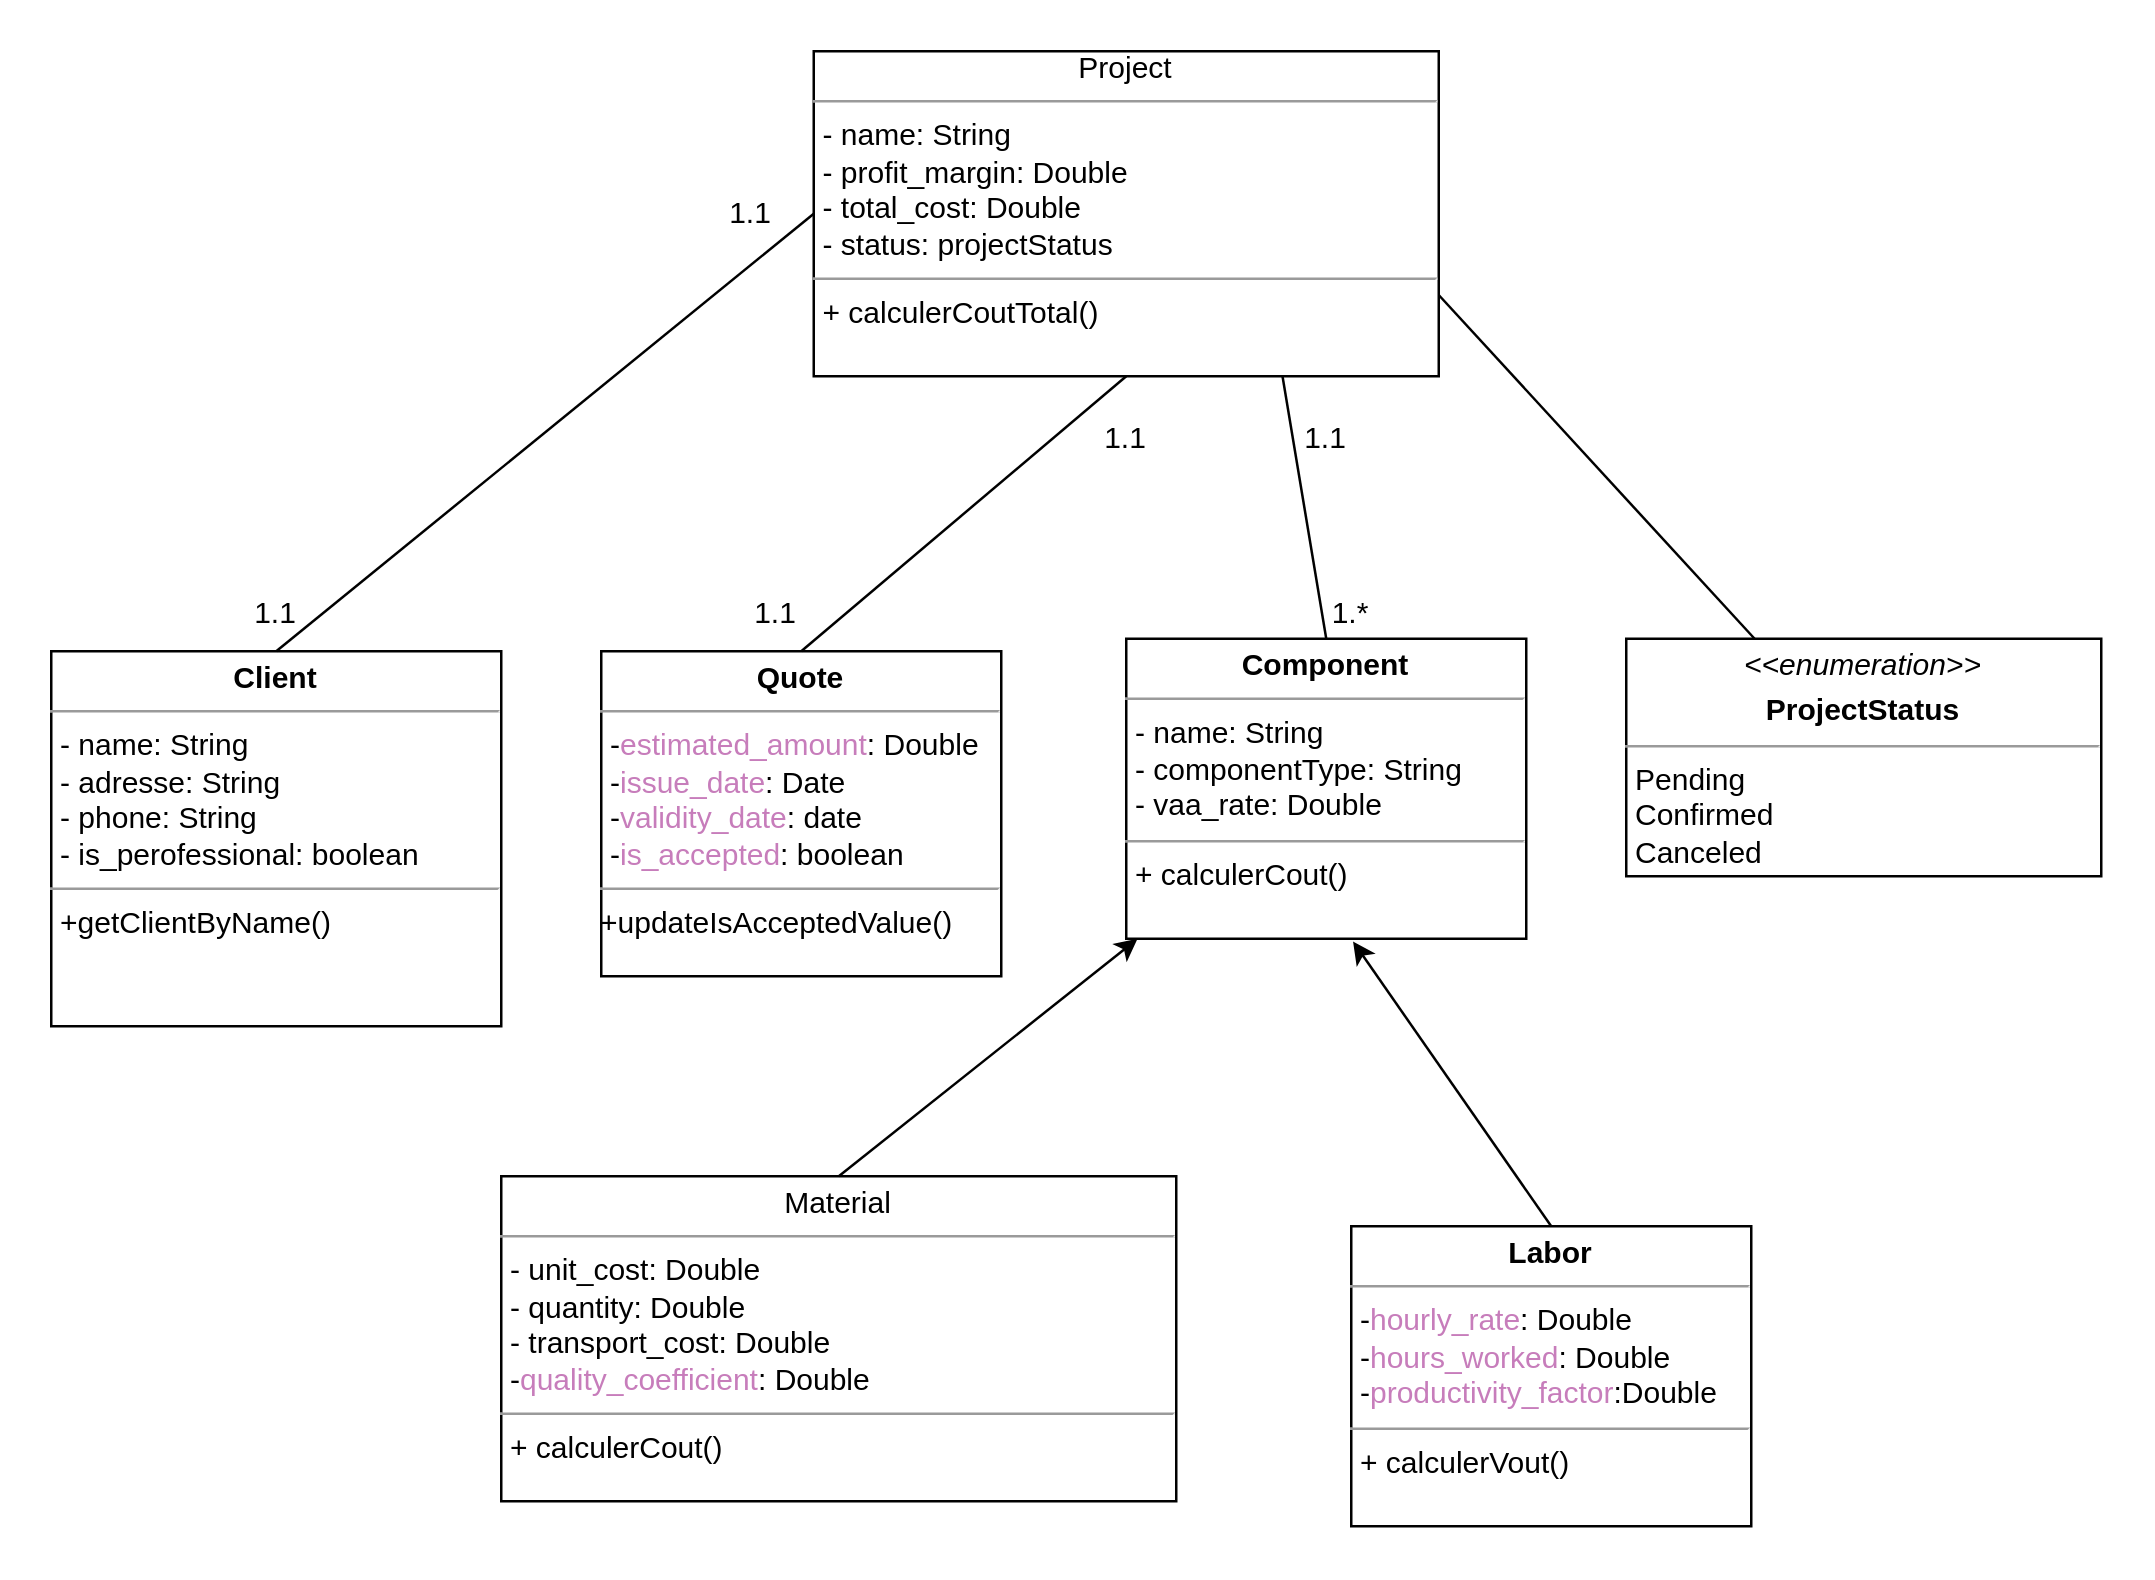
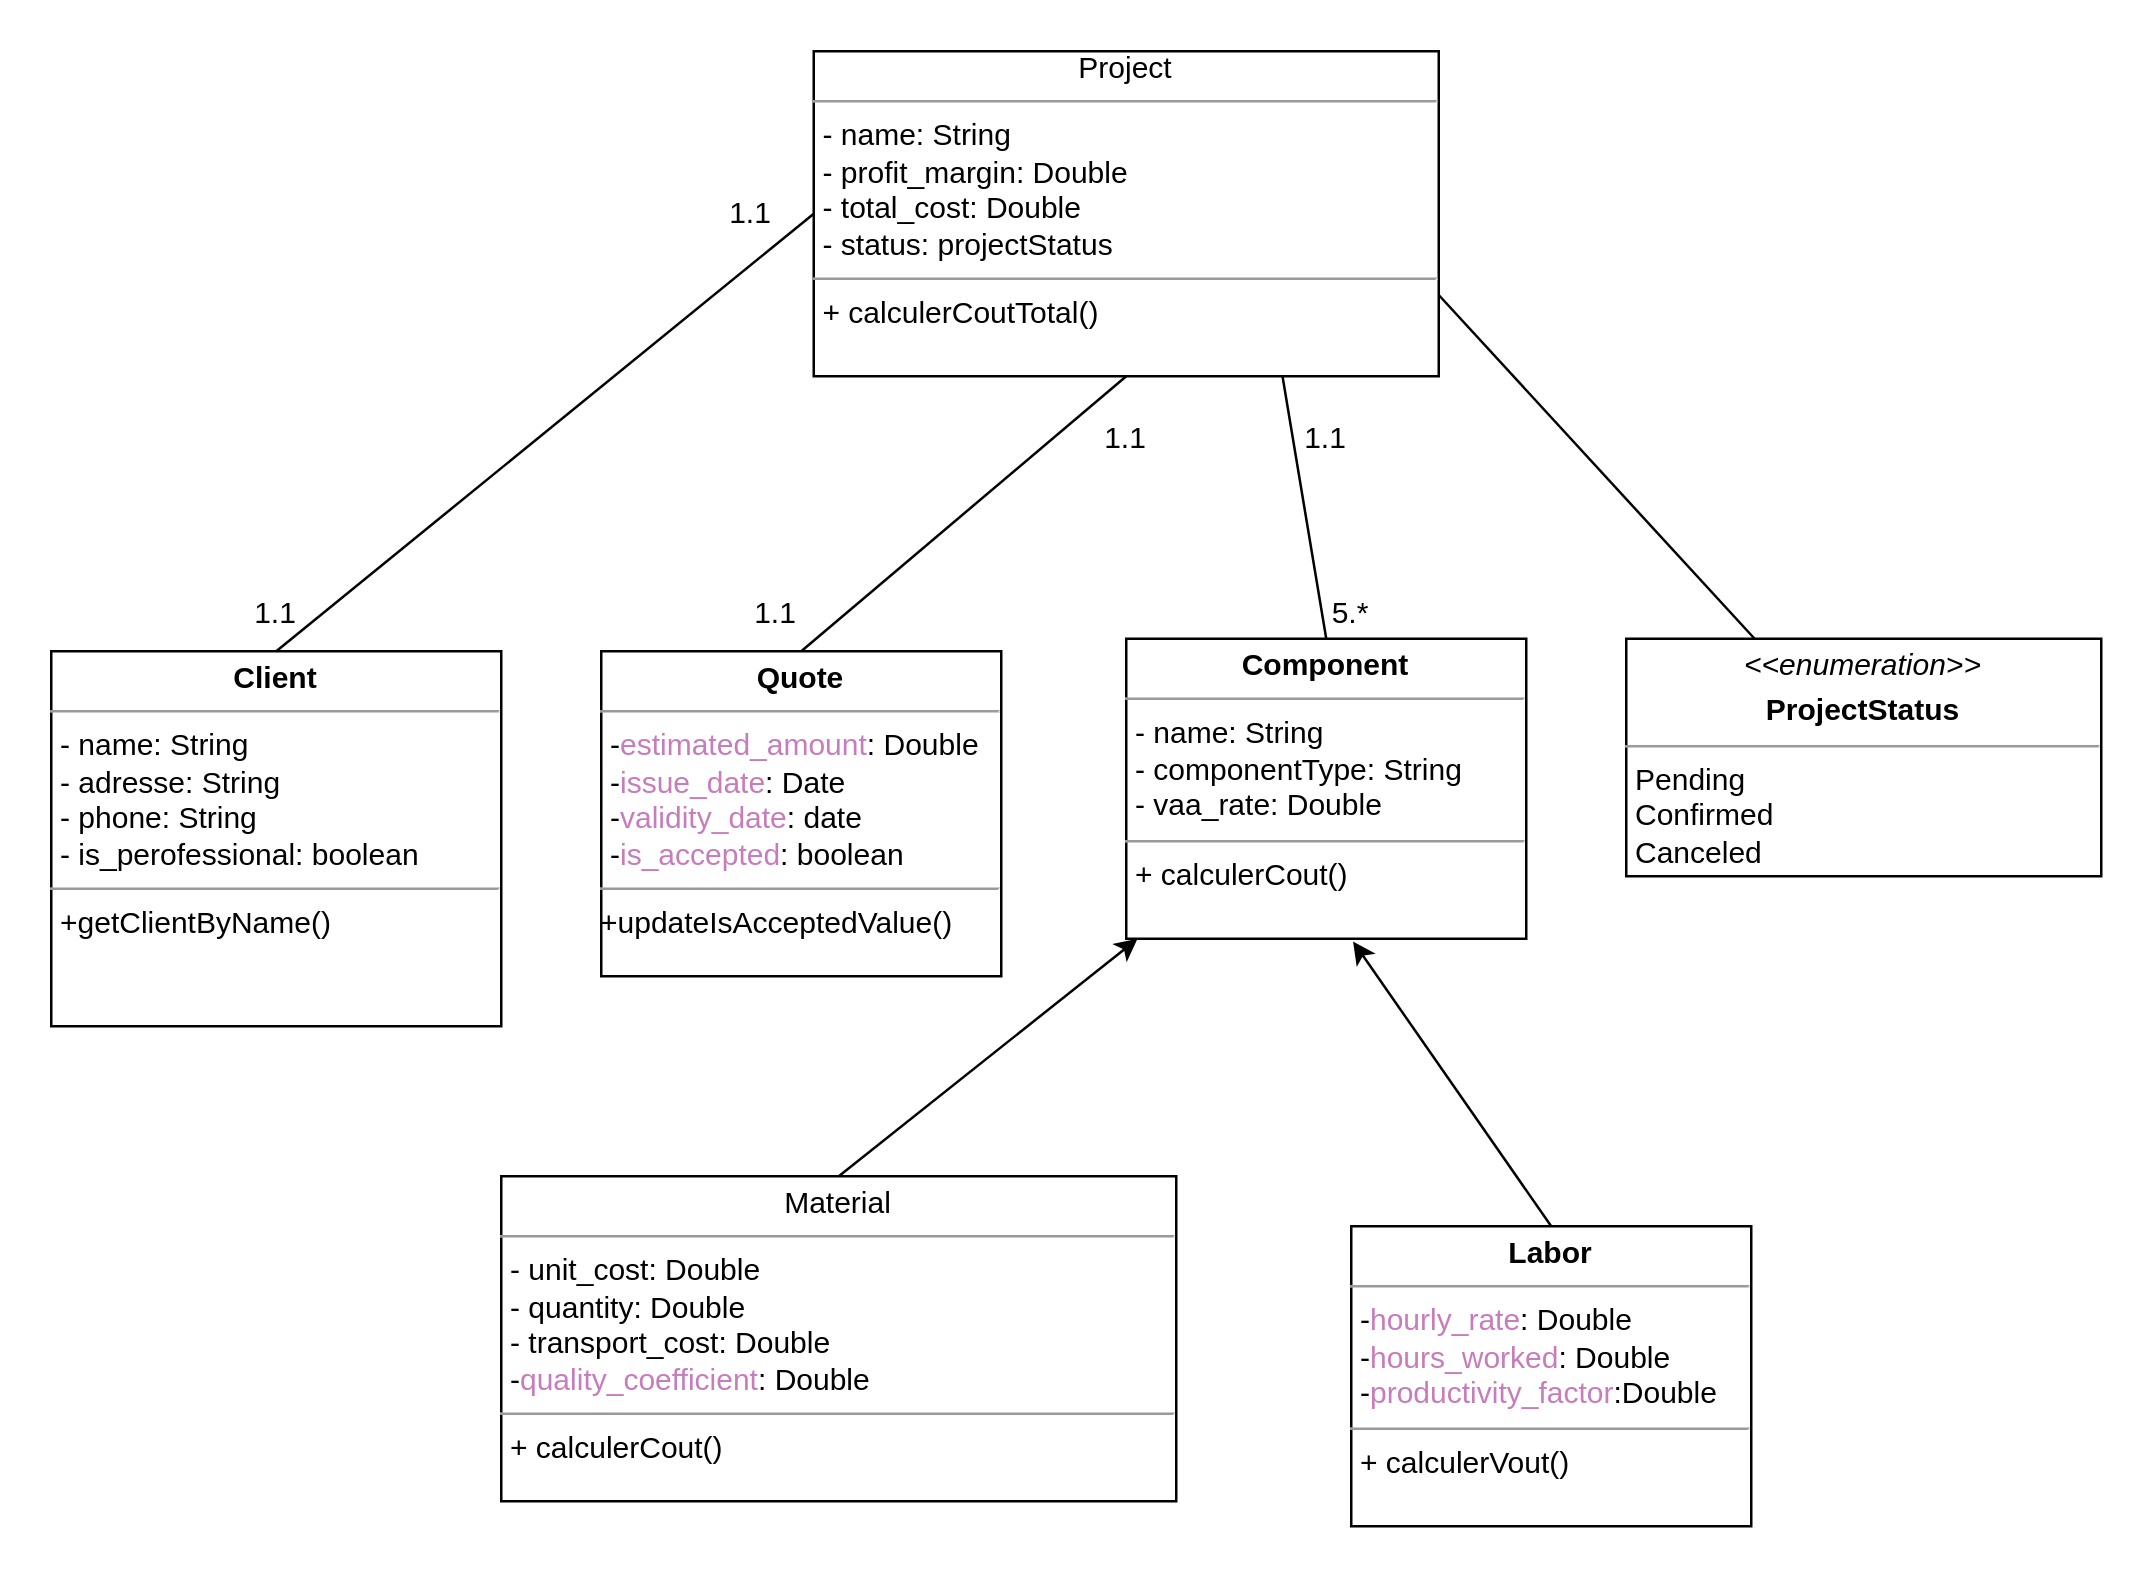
node "1.*": label "1.*" -> "5.*"
